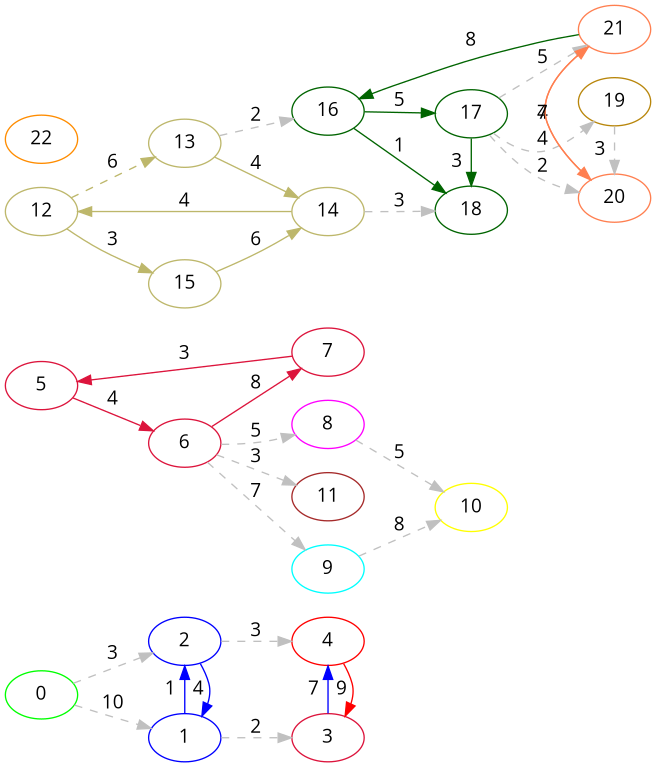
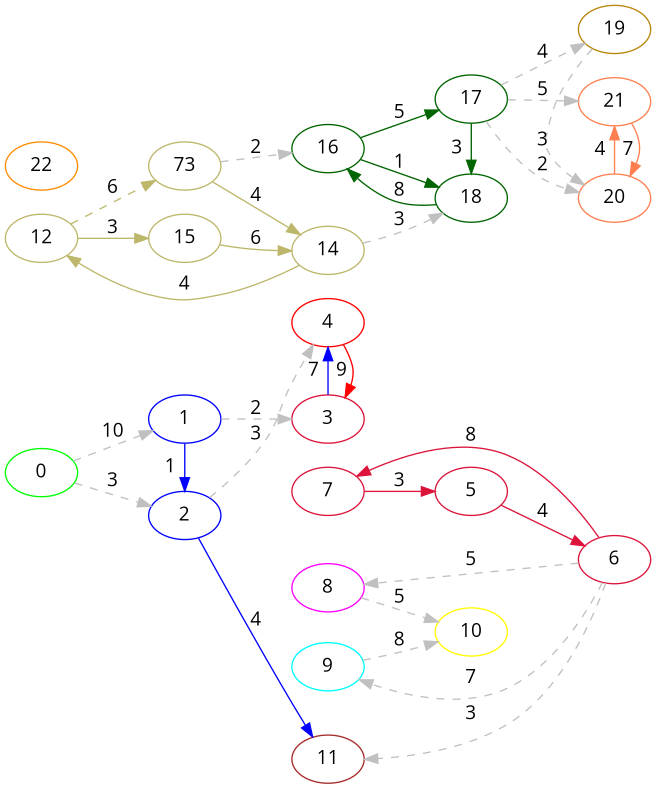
edge "21" -> "16": now "18" -> "16"
node "13": label "13" -> "73"
edge "2" -> "1": now "2" -> "11"
